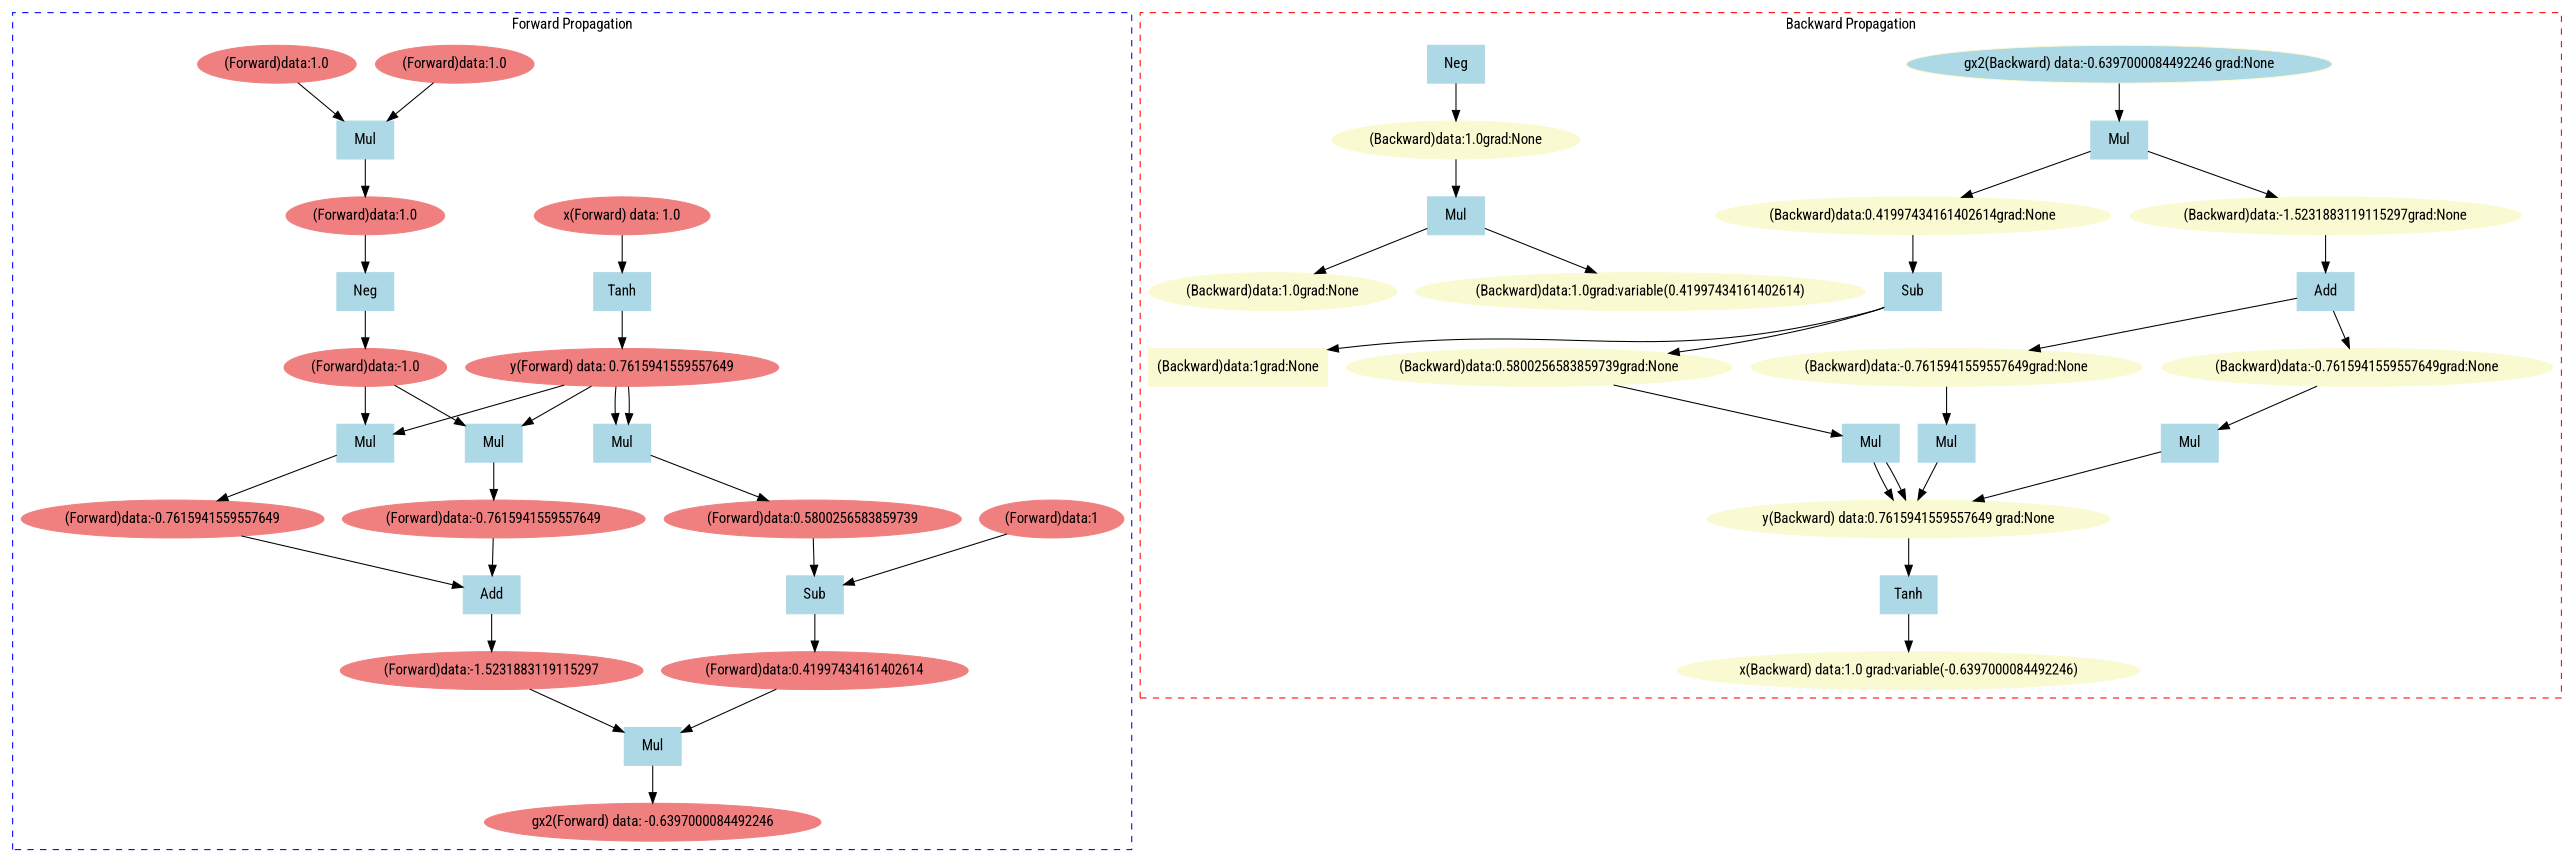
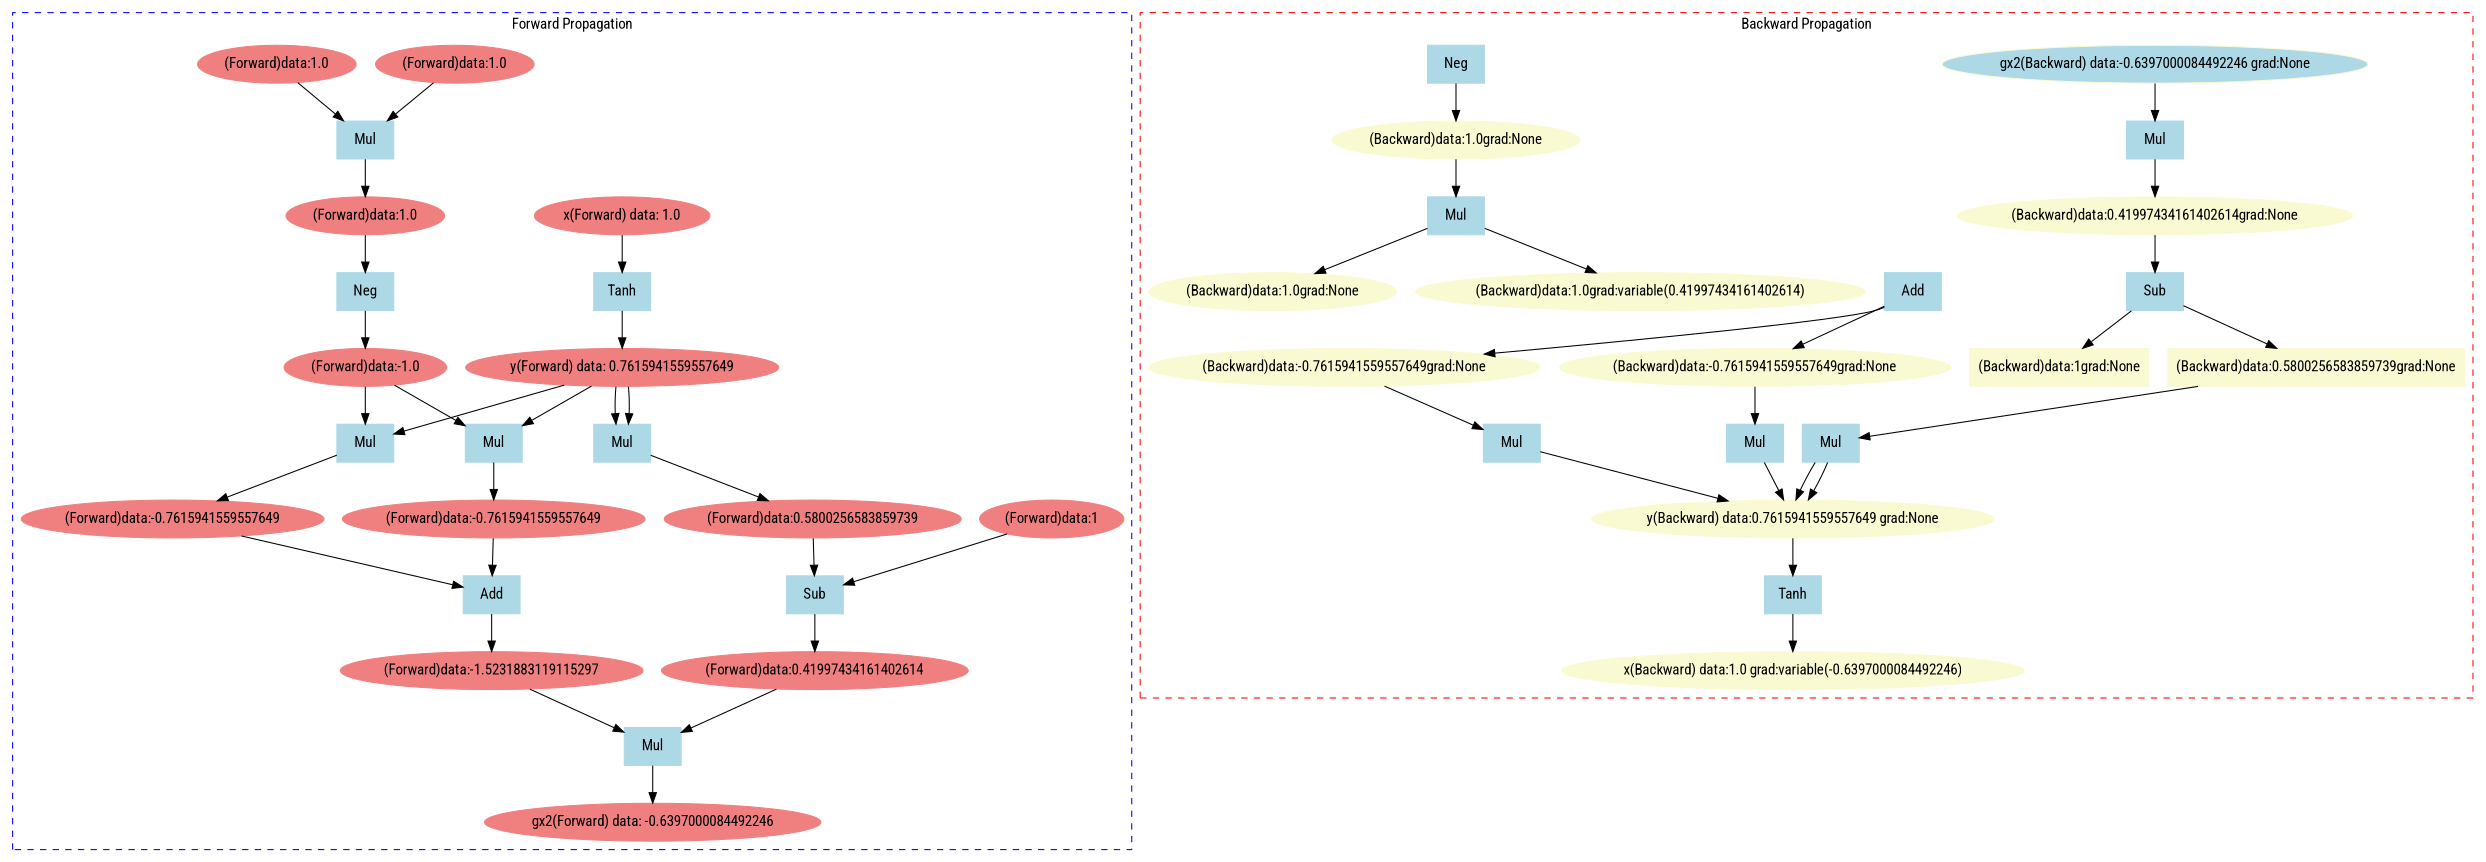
node "(Backward)data:-1.5231883119115297grad:None": removed
node "(Backward)data:0.5800256583859739grad:None": shape ellipse -> box
